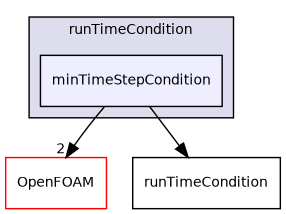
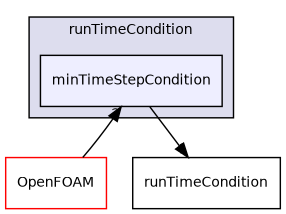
edge "minTimeStepCondition" -> "OpenFOAM": reversed
